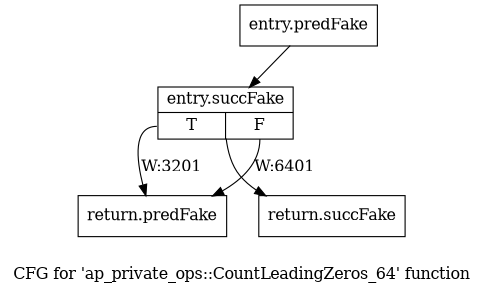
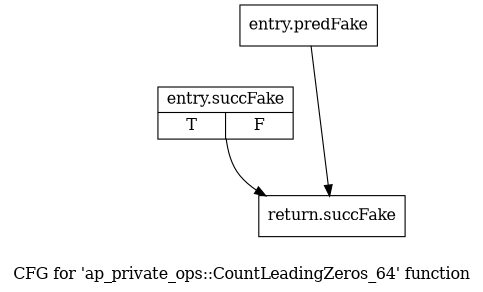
edge "entry.predFake" -> "entry.succFake": now "entry.predFake" -> "return.succFake"
node "return.predFake": removed
